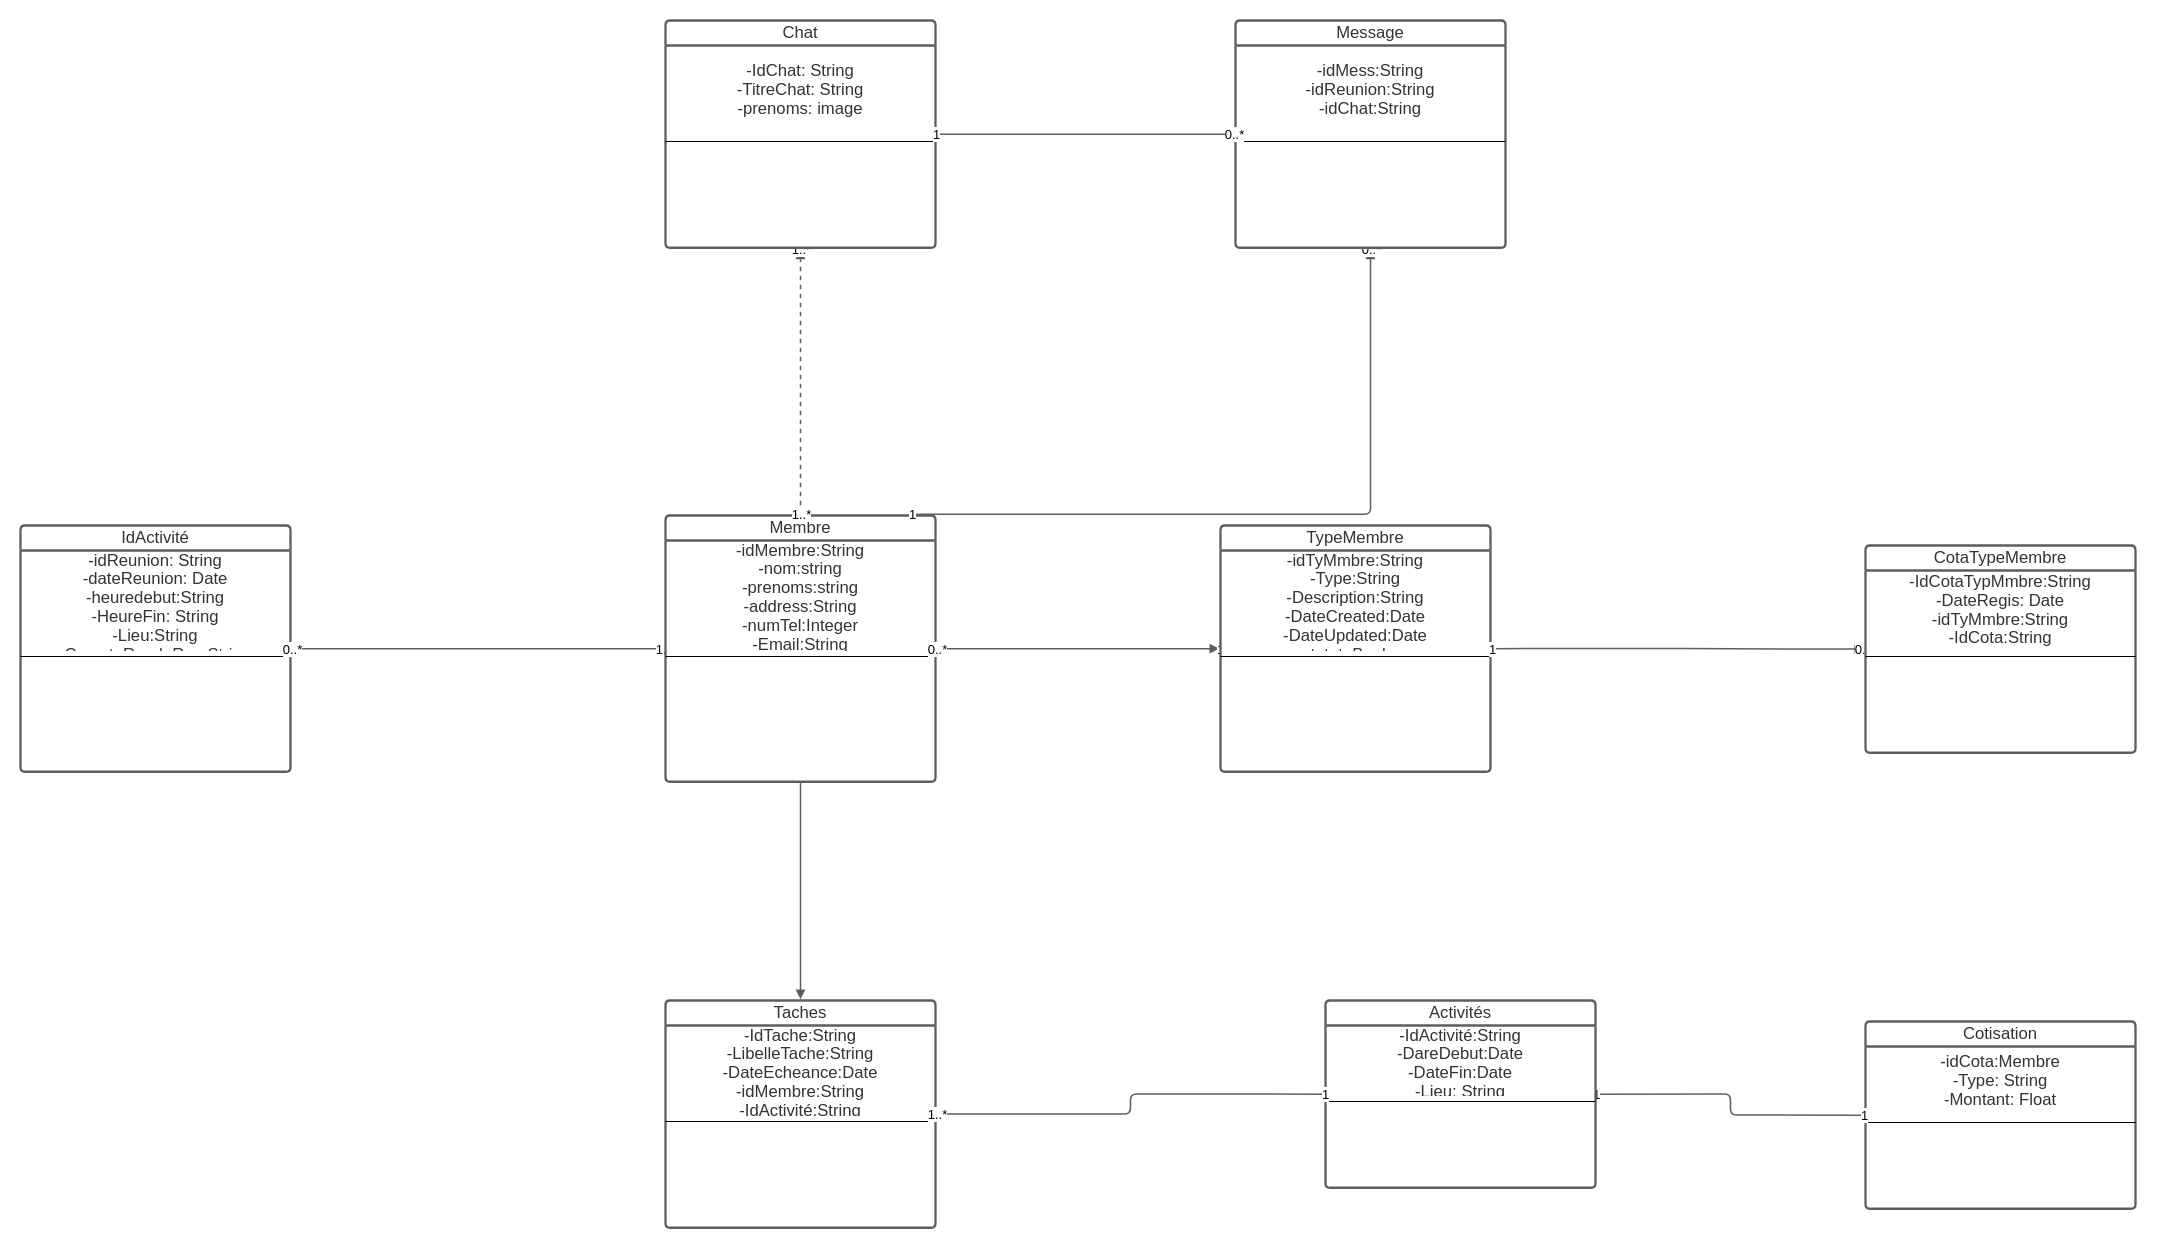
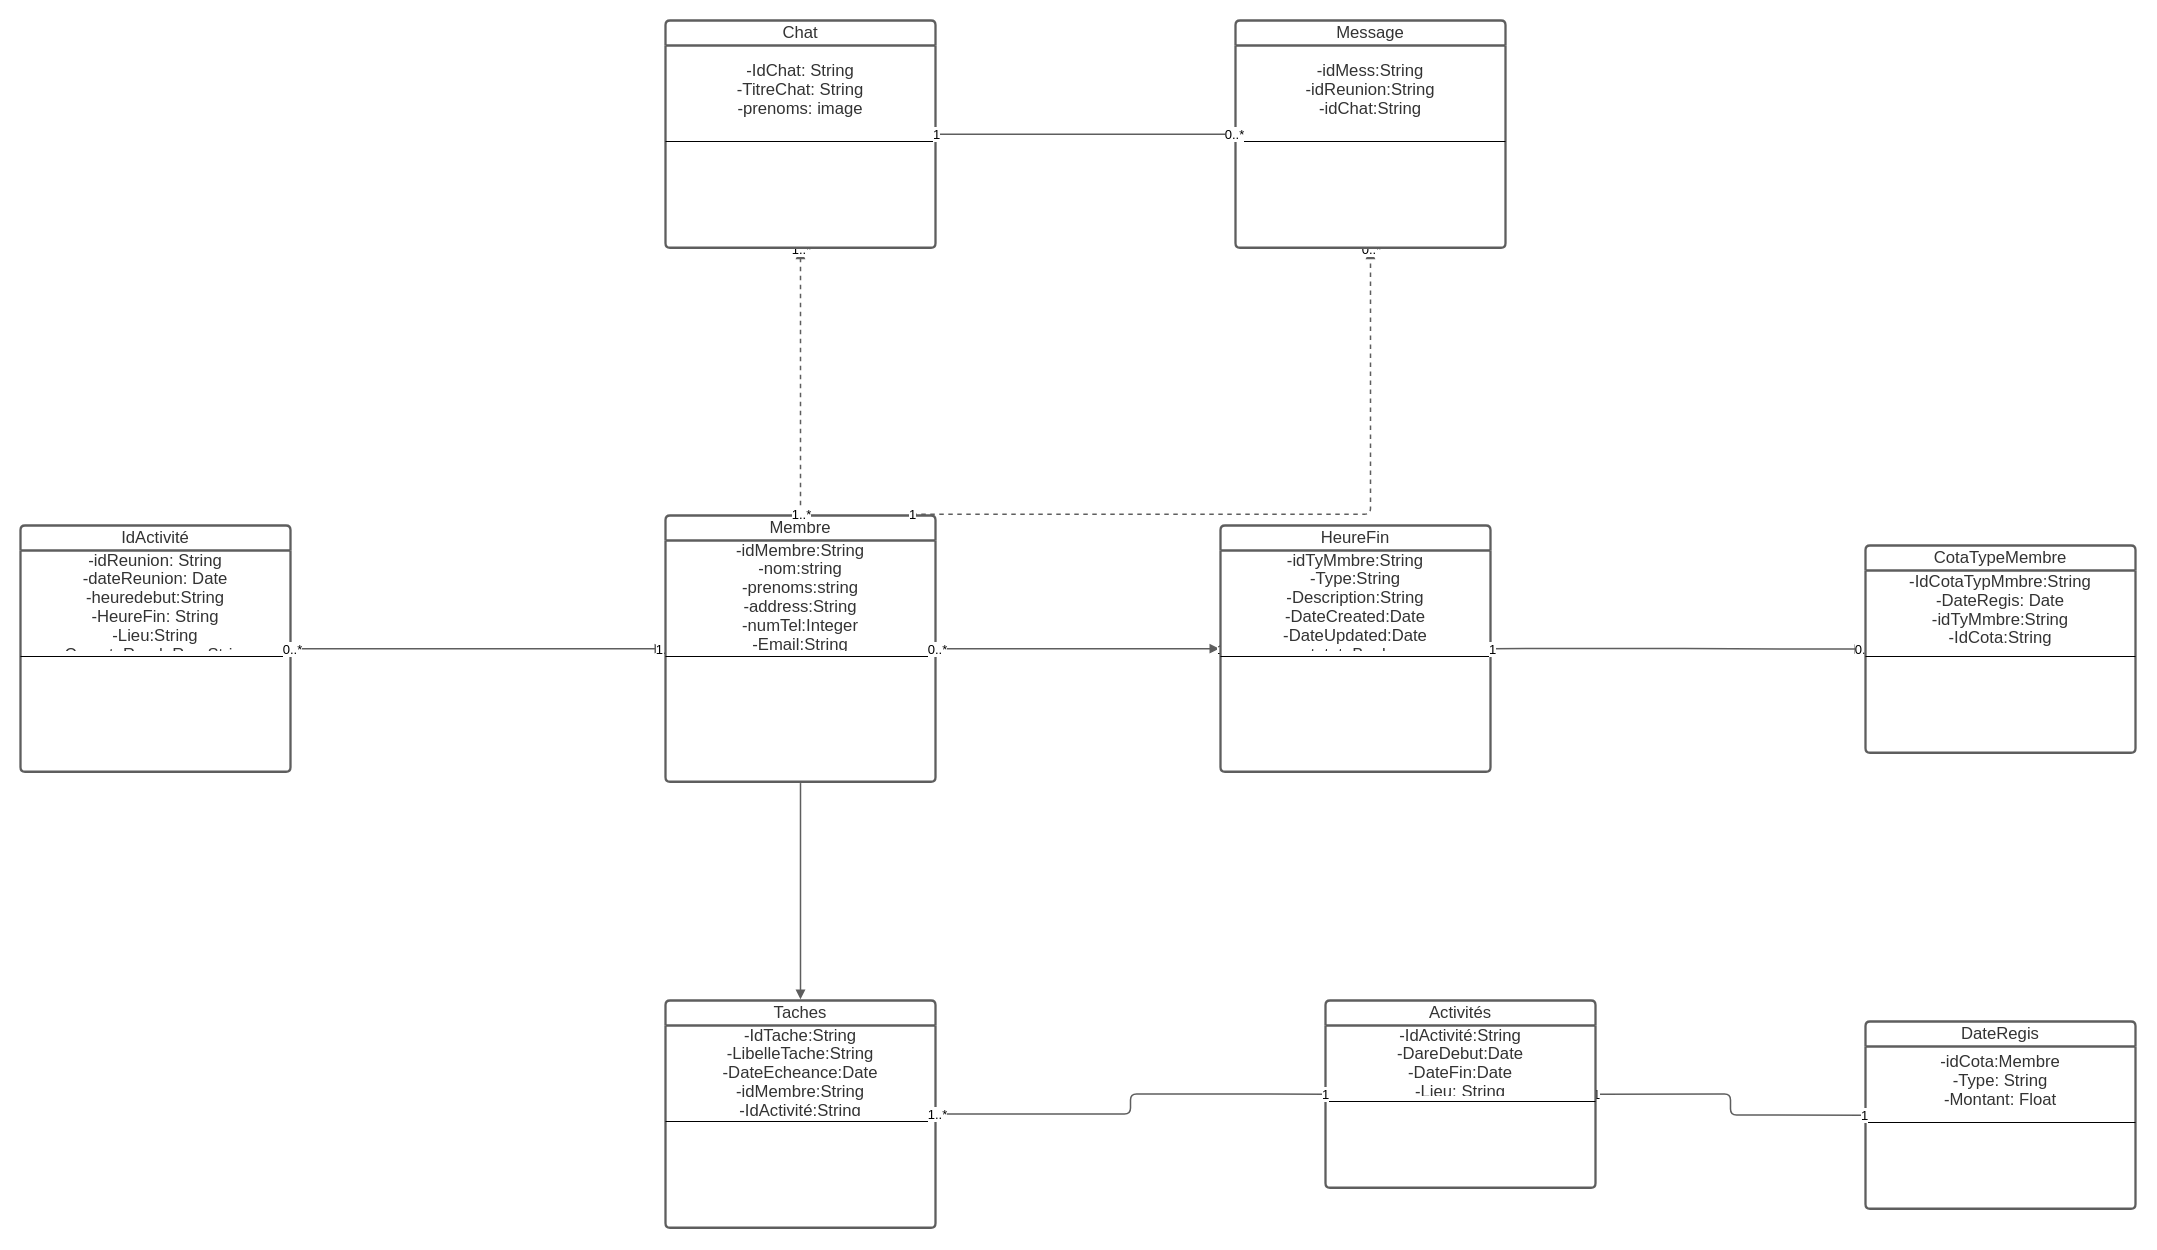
edge "Membre" -> "Message": style solid -> dashed
node "TypeMembre": label "TypeMembre" -> "HeureFin"
edge "Membre" -> "IdActivité": arrowhead none -> block
node "Cotisation": label "Cotisation" -> "DateRegis"
